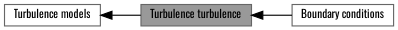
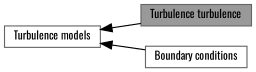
edge "Boundary conditions" -> "Turbulence turbulence": now "Boundary conditions" -> "Turbulence models"
